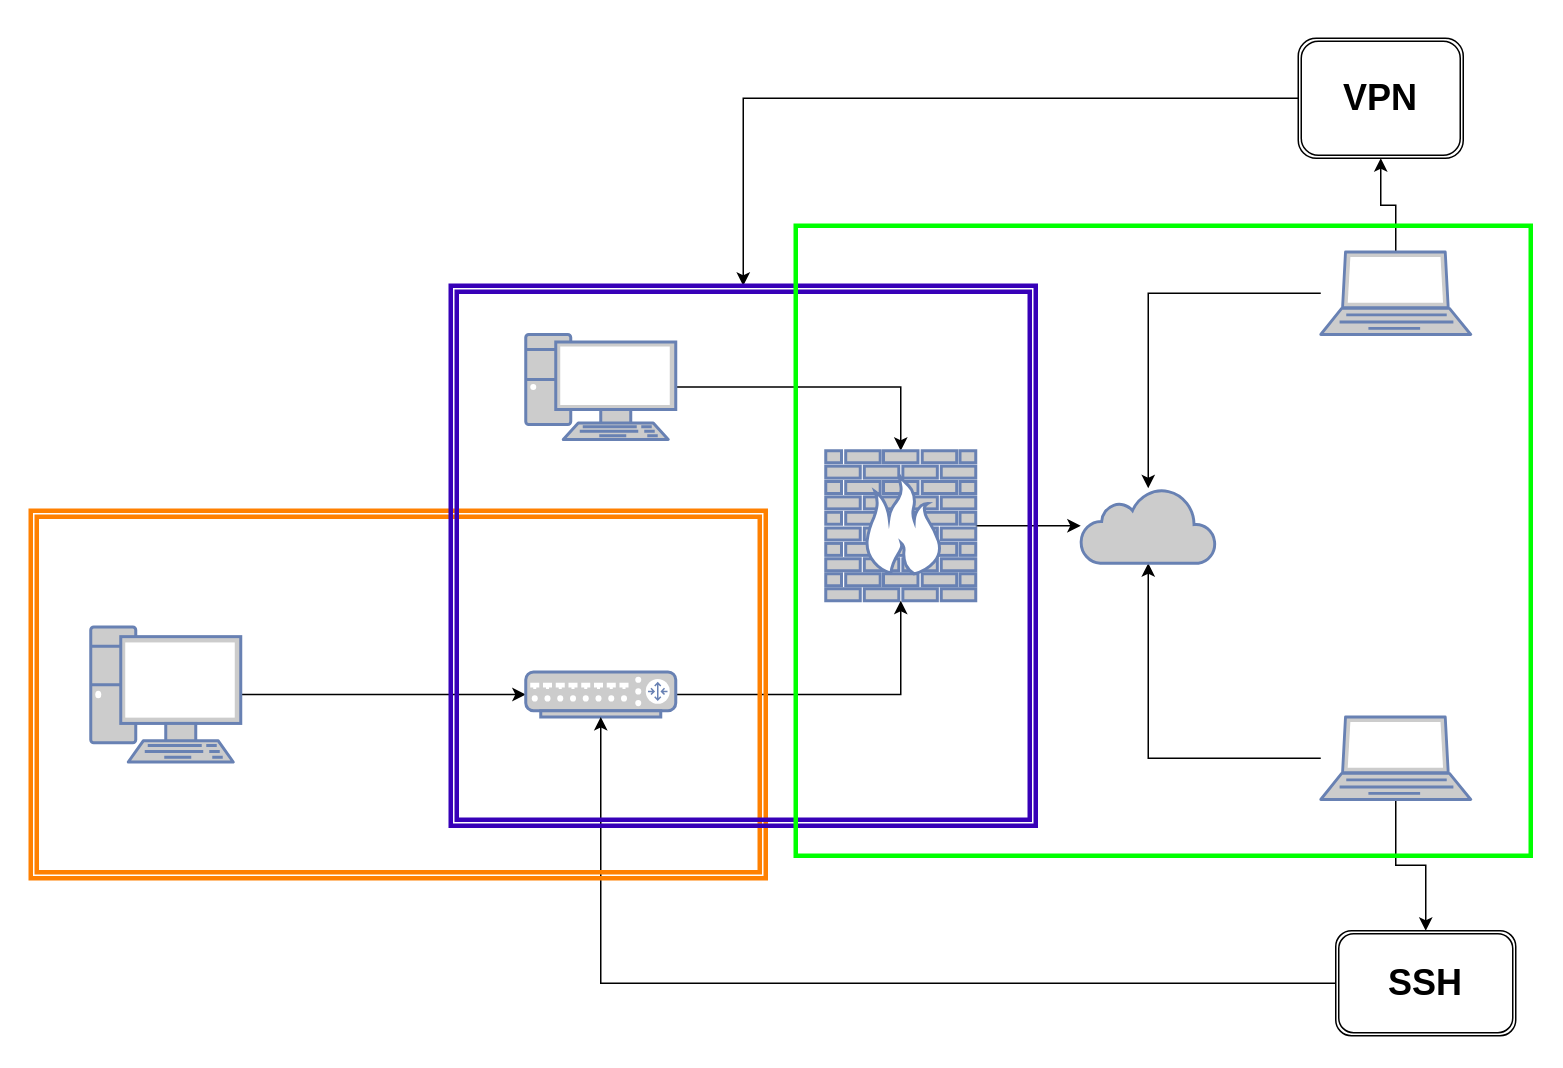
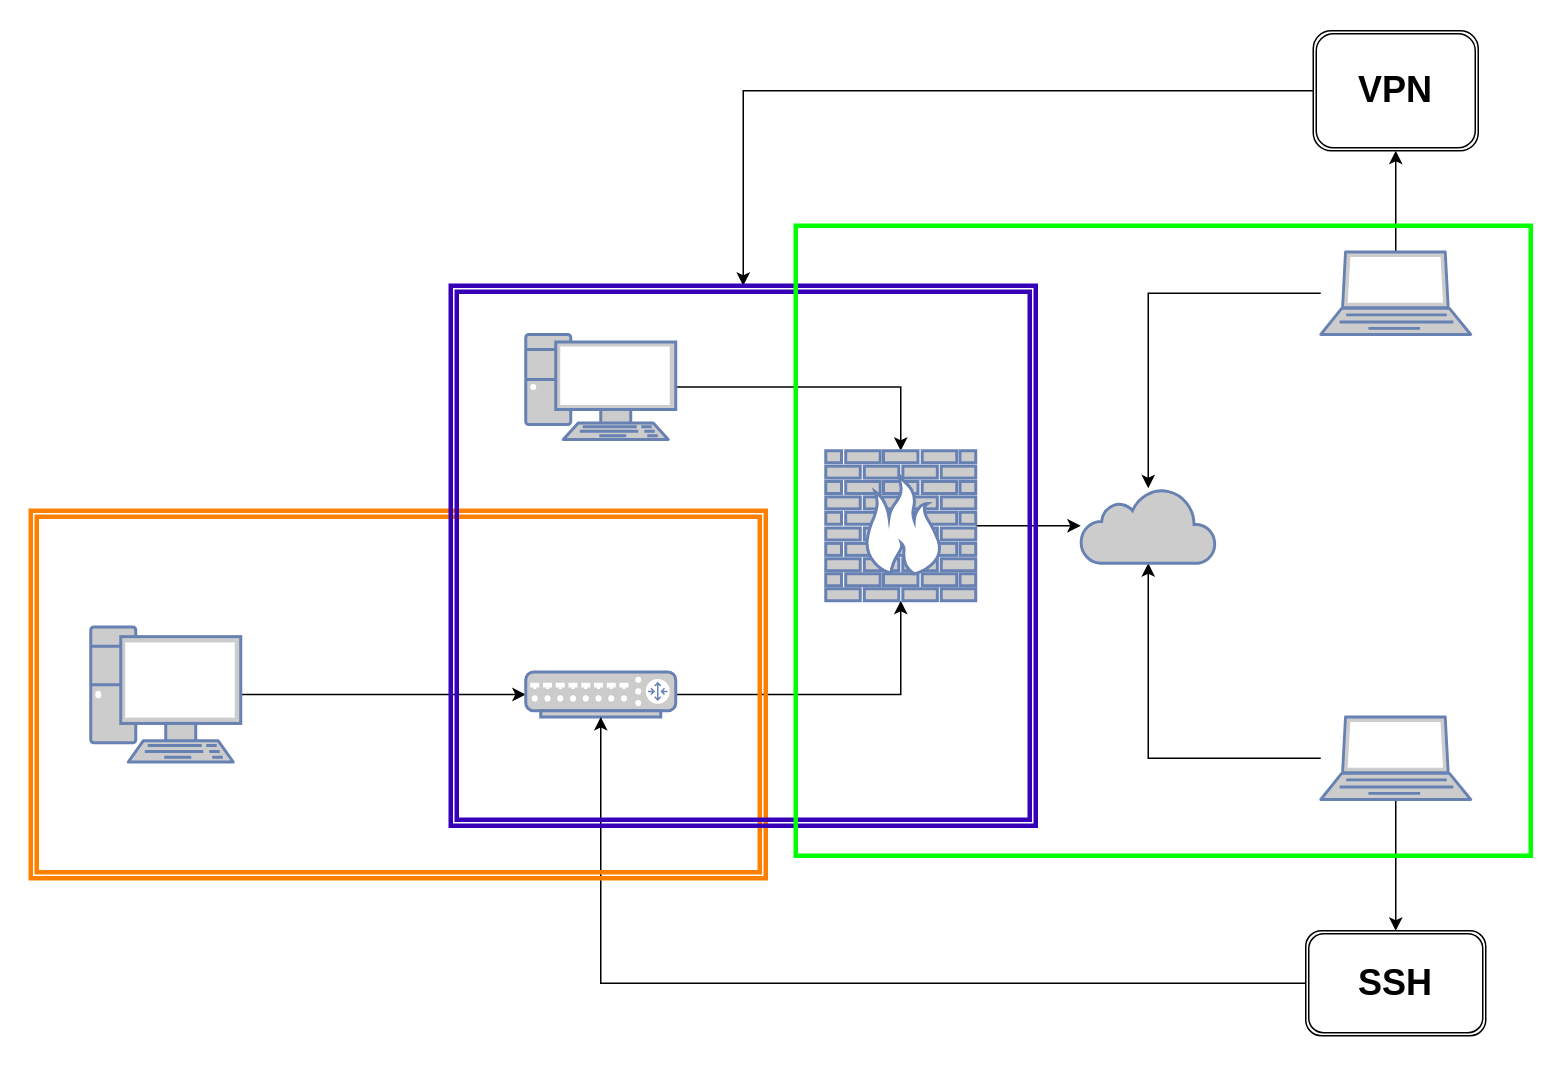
node "VPN": moved (1381, 98) -> (1396, 91)
node "SSH": moved (1426, 983) -> (1396, 983)
